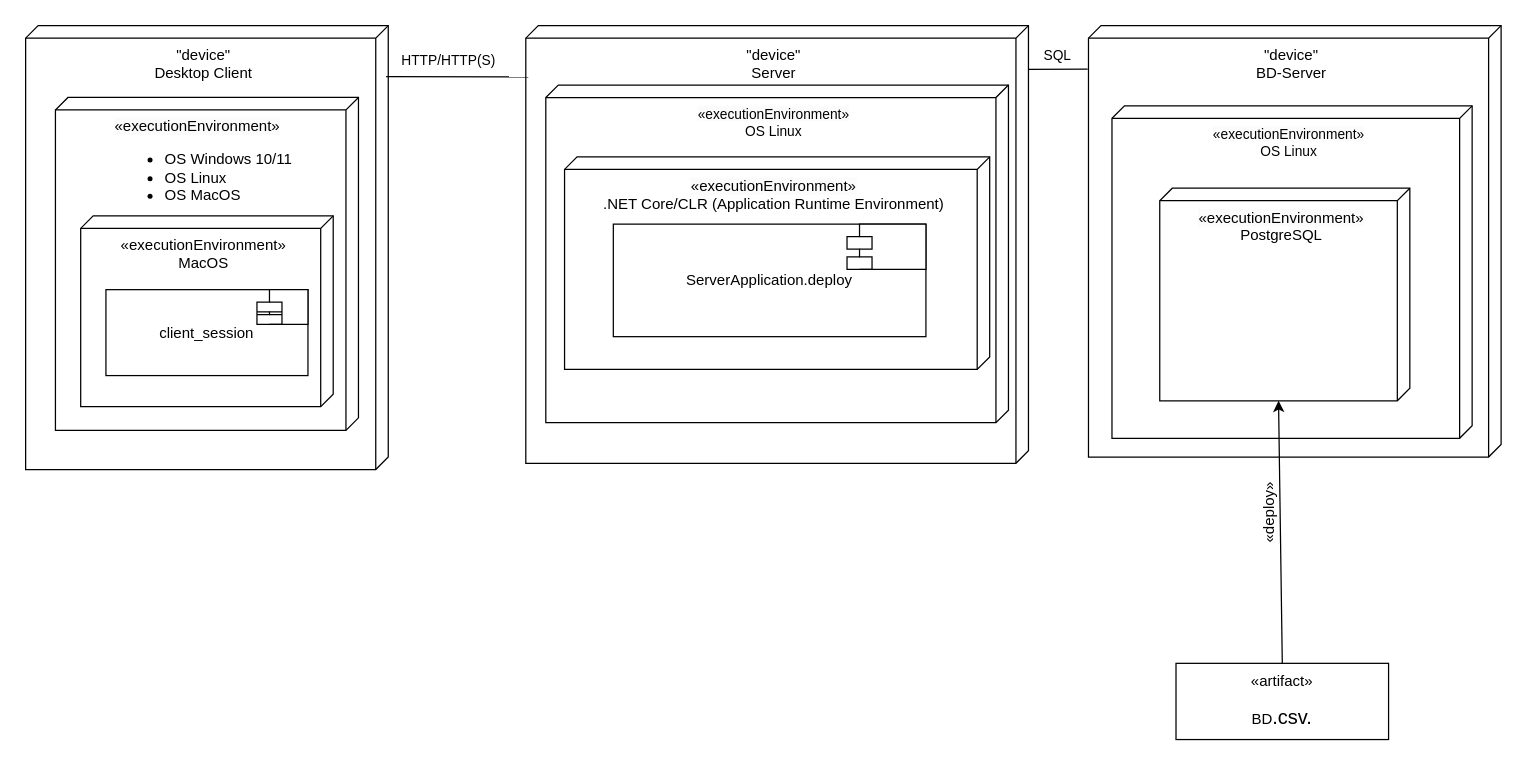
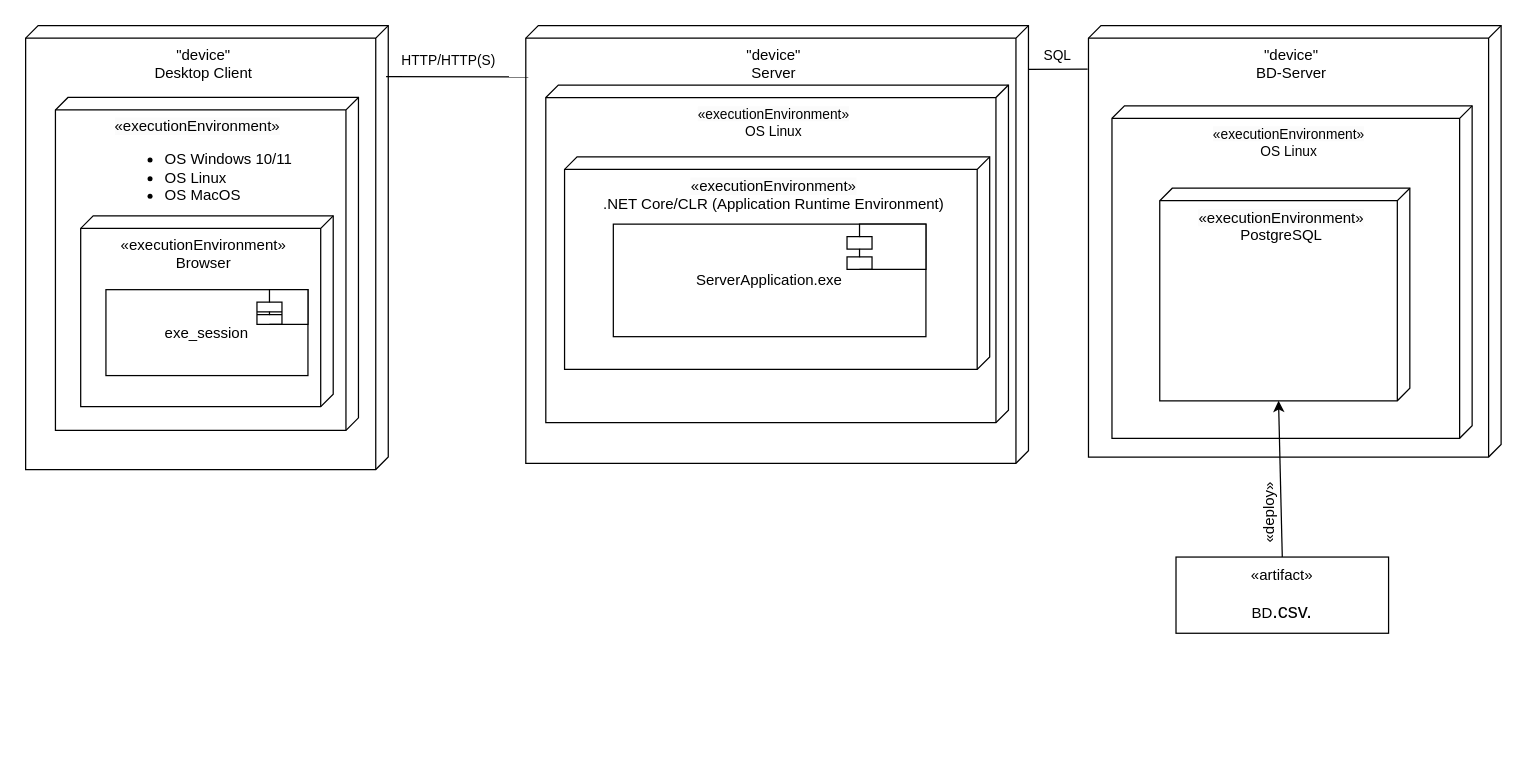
node "«executionEnvironment» MacOS": label "«executionEnvironment» MacOS" -> "«executionEnvironment» Browser"
node "ServerApplication.deploy": label "ServerApplication.deploy" -> "ServerApplication.exe"
node "client_session": label "client_session" -> "exe_session"
node "«artifact» BD.csv.": moved (1282, 701) -> (1282, 595)
